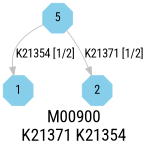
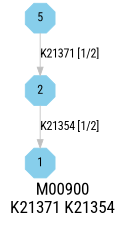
edge "5" -> "1": now "2" -> "1"
